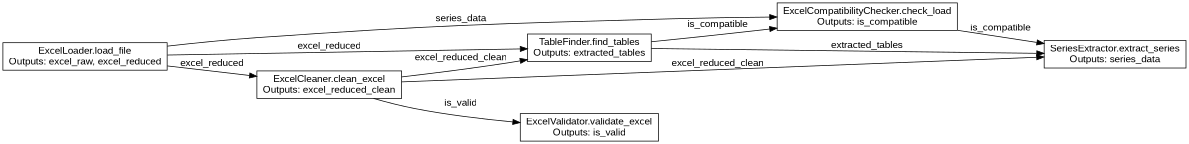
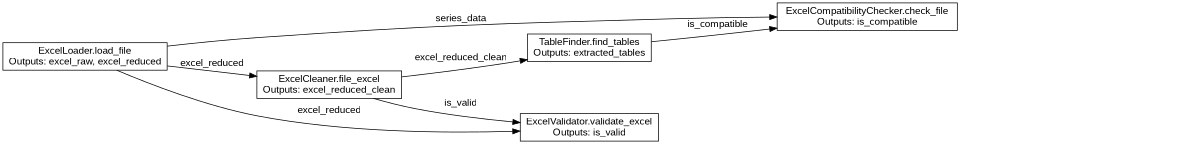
node "ExcelCompatibilityChecker.check_load Outputs: is_compatible": label "ExcelCompatibilityChecker.check_load Outputs: is_compatible" -> "ExcelCompatibilityChecker.check_file Outputs: is_compatible"
edge "ExcelLoader.load_file Outputs: excel_raw, excel_reduced" -> "TableFinder.find_tables Outputs: extracted_tables": now "ExcelLoader.load_file Outputs: excel_raw, excel_reduced" -> "ExcelValidator.validate_excel Outputs: is_valid"
node "SeriesExtractor.extract_series Outputs: series_data": removed
node "ExcelCleaner.clean_excel Outputs: excel_reduced_clean": label "ExcelCleaner.clean_excel Outputs: excel_reduced_clean" -> "ExcelCleaner.file_excel Outputs: excel_reduced_clean"
